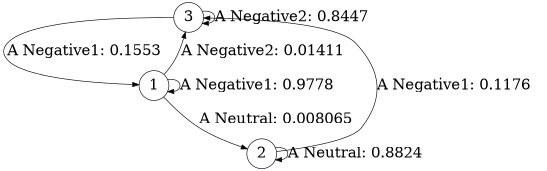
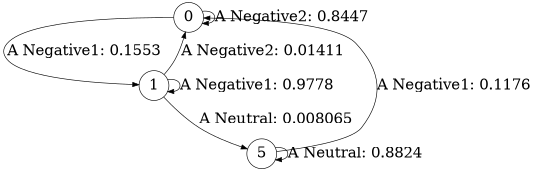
node "3": label "3" -> "0"
node "2": label "2" -> "5"
